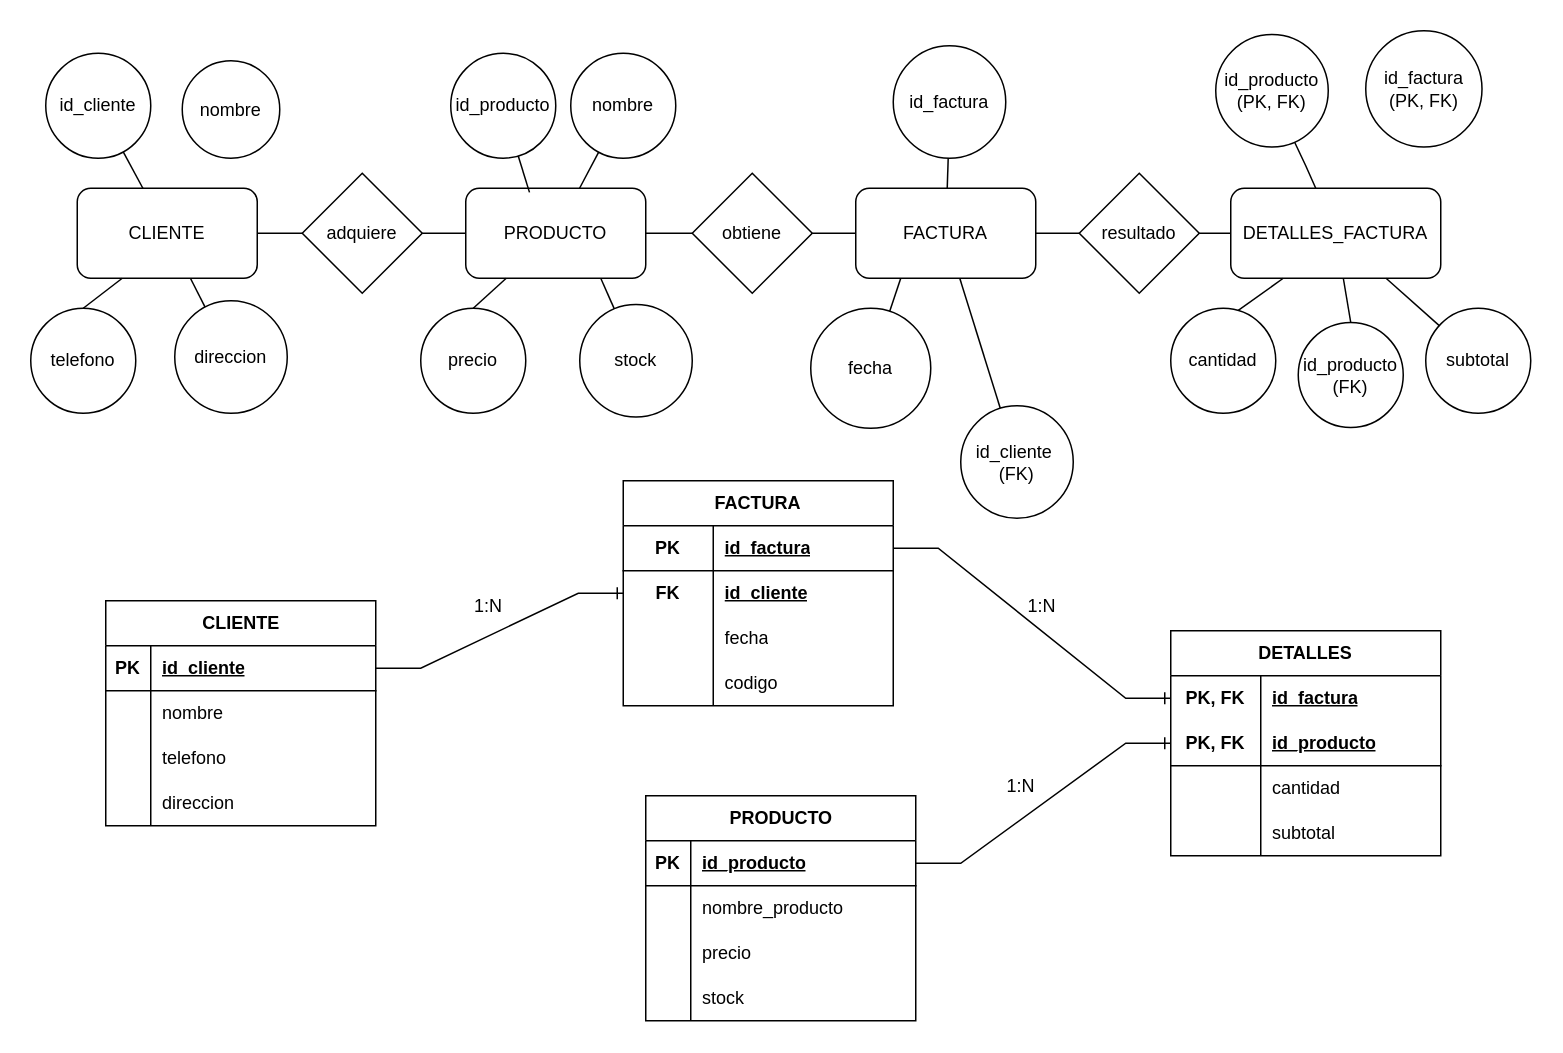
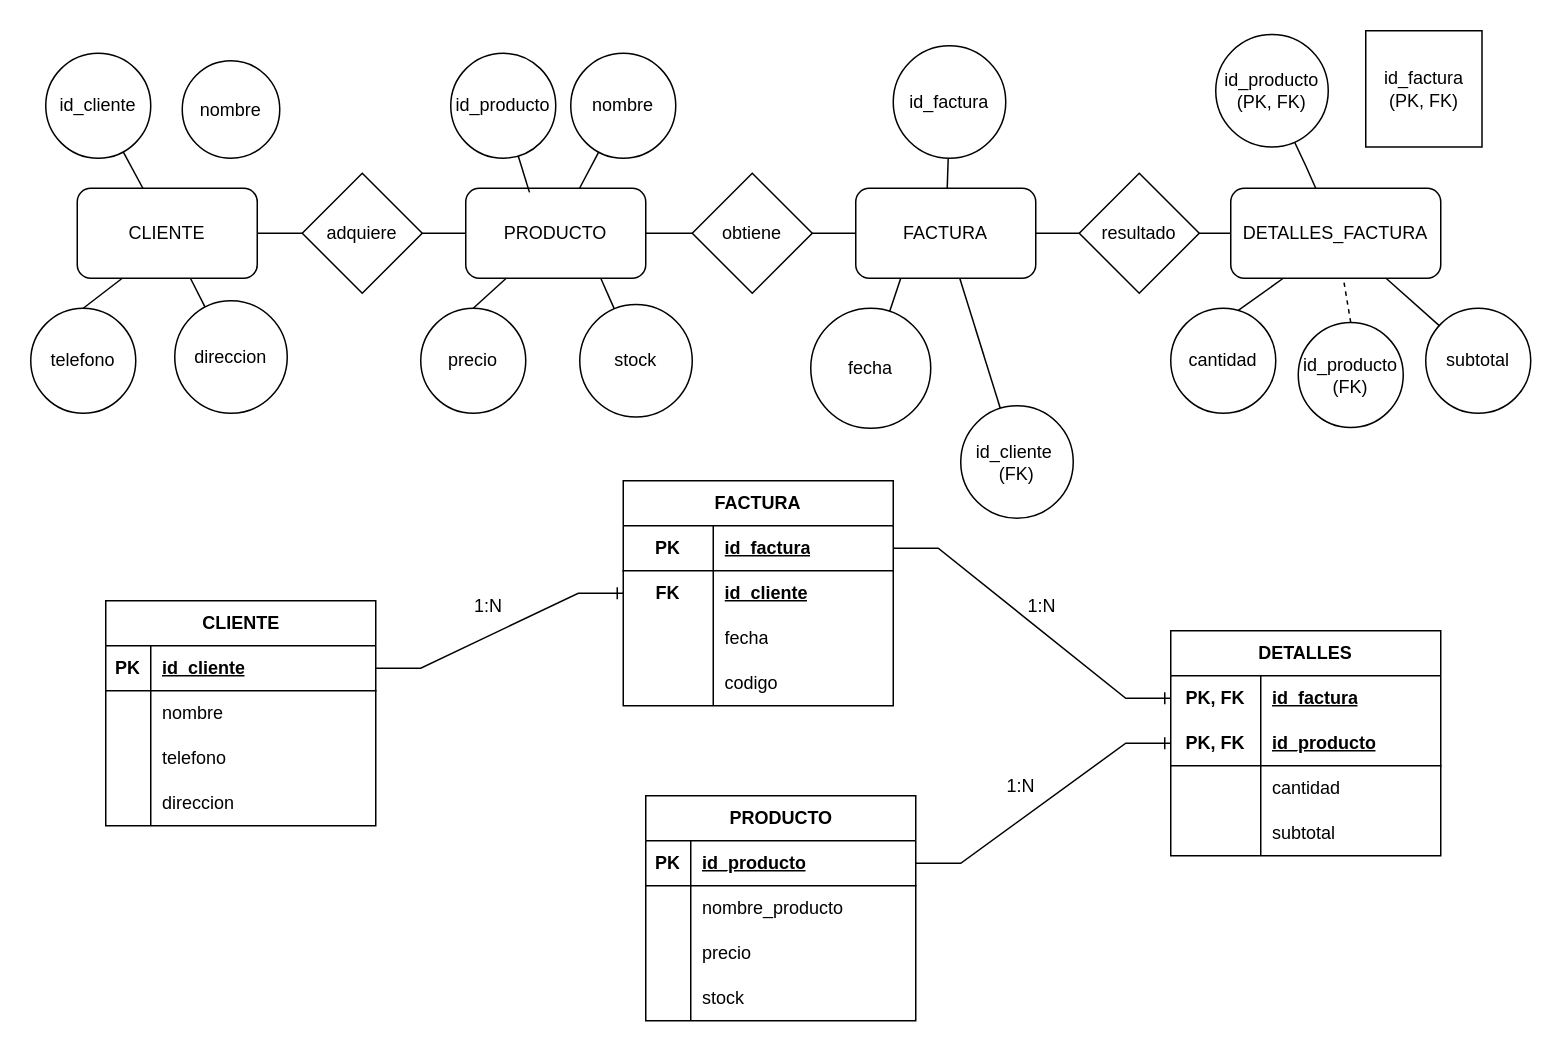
node "id_factura (PK, FK)": shape ellipse -> rectangle
edge "DETALLES_FACTURA" -- "id_producto (FK)": style solid -> dashed
